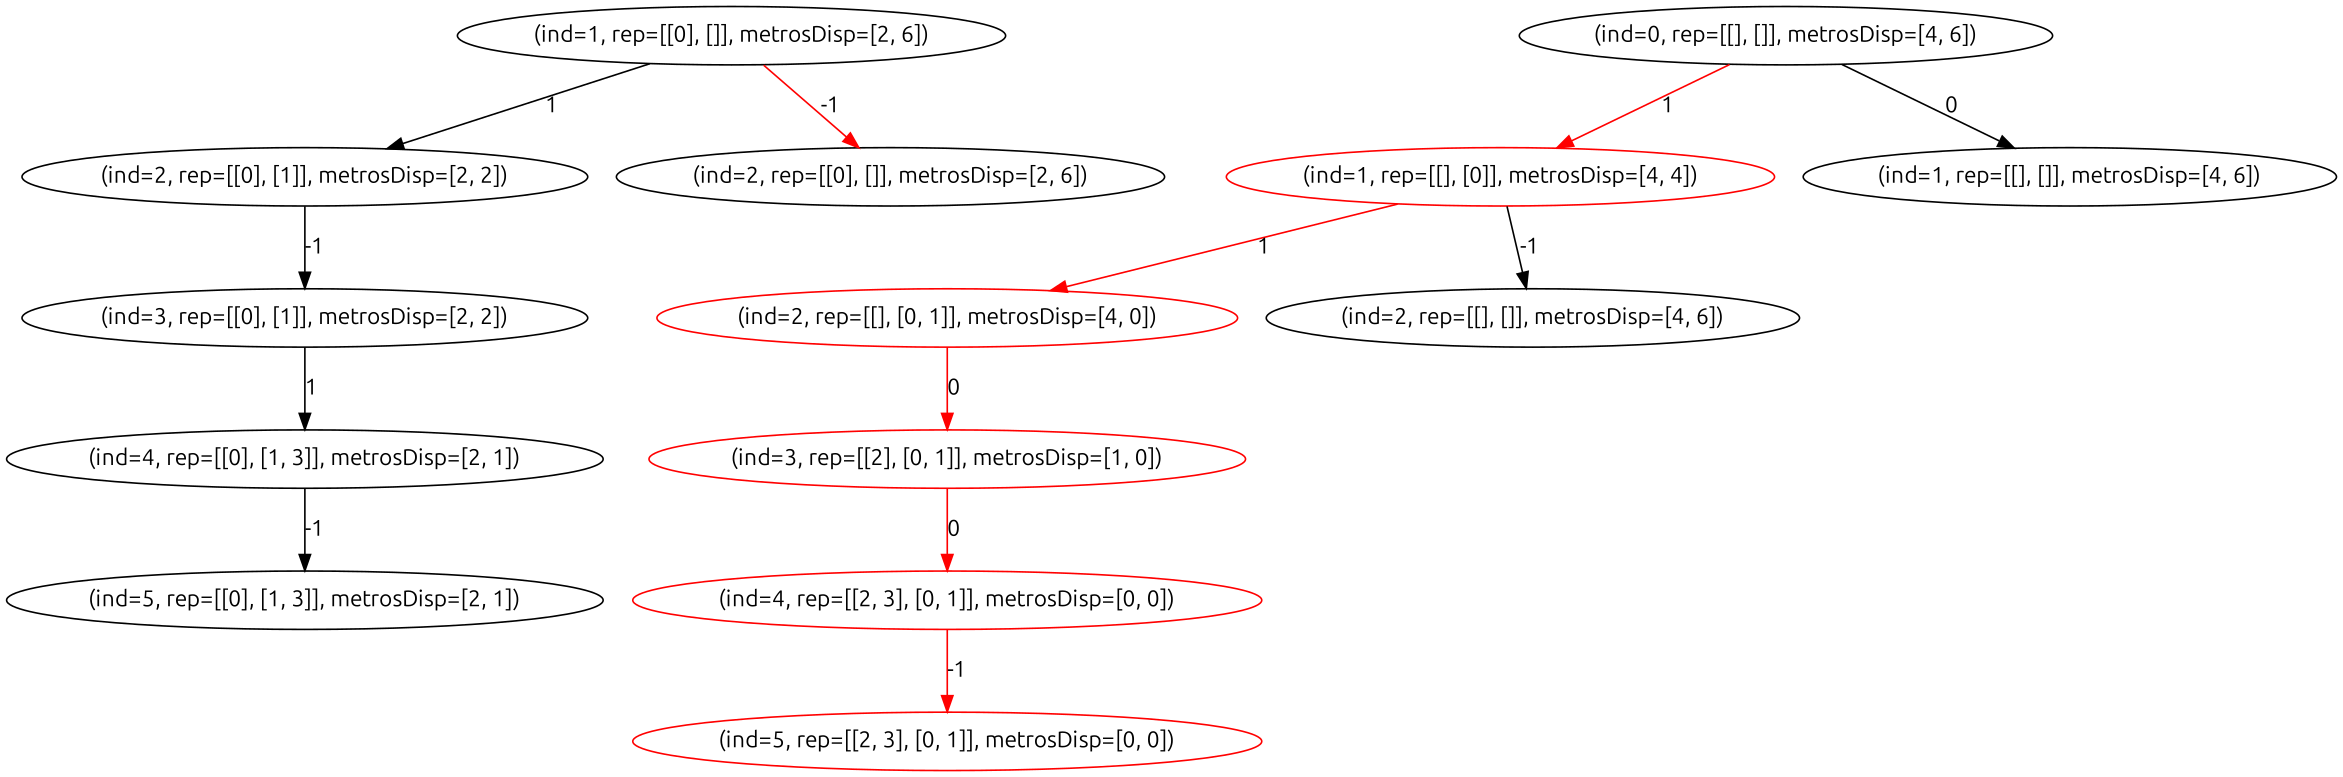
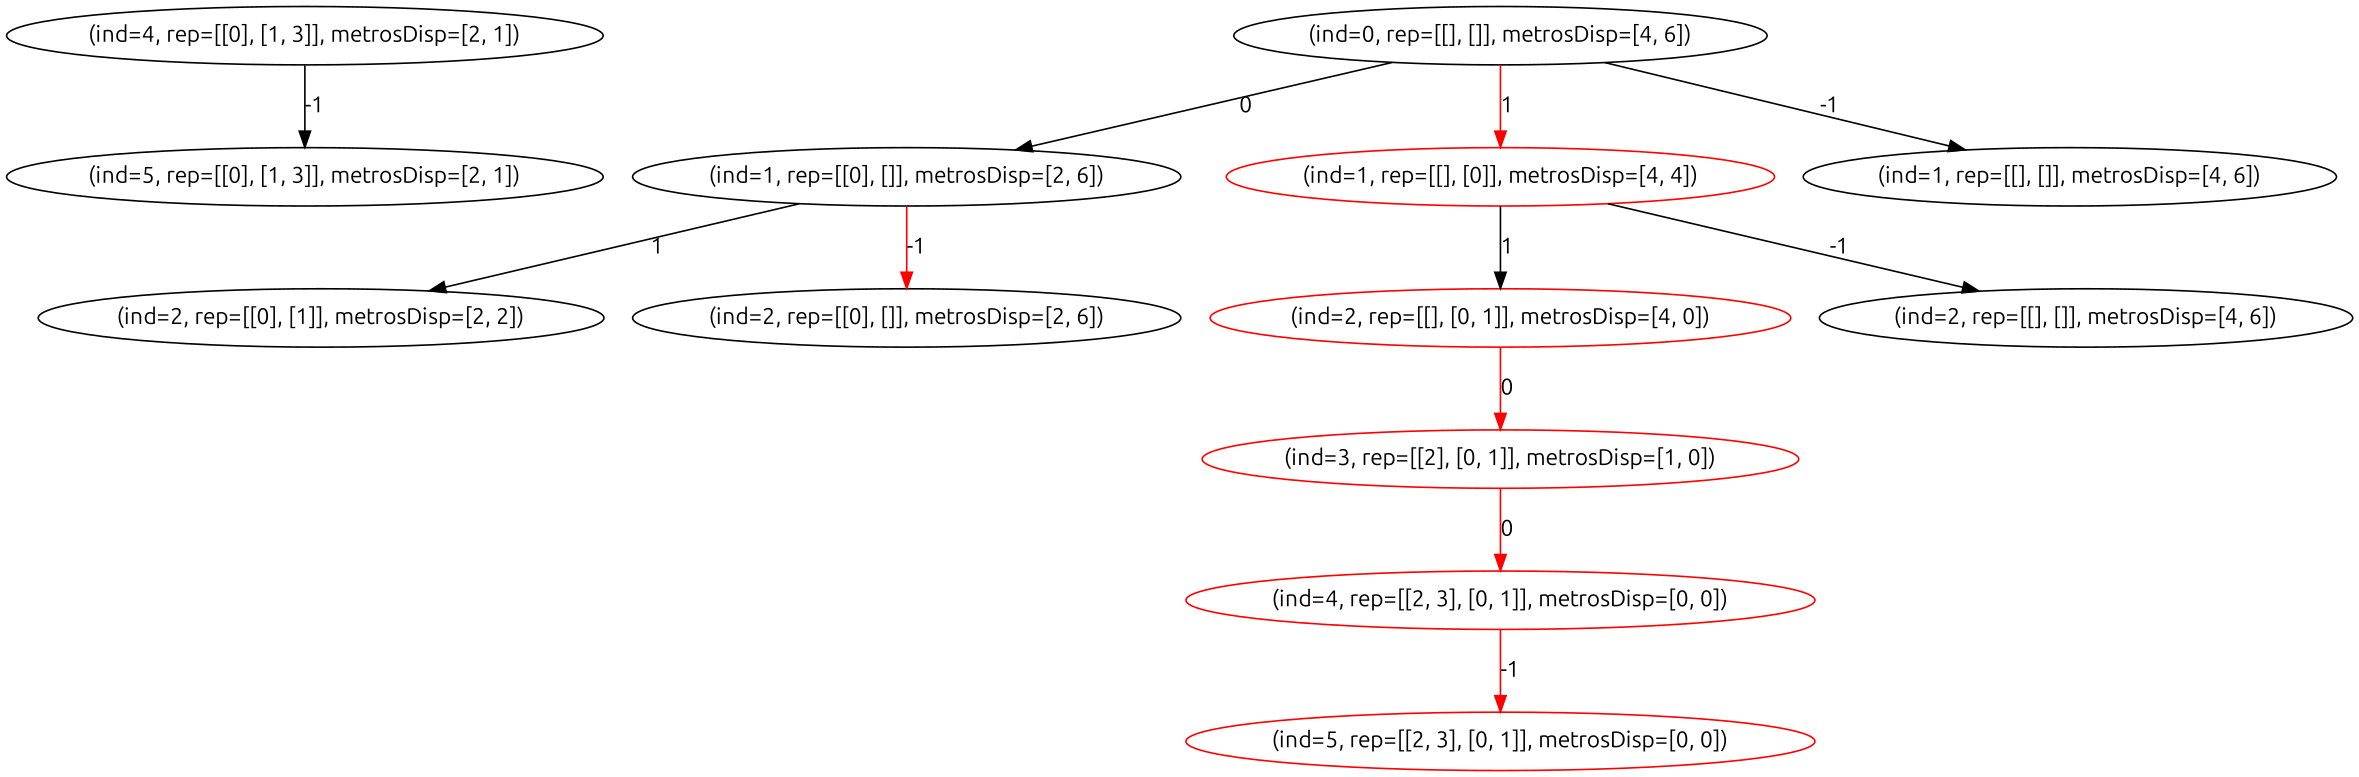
edge "(ind=0, rep=[[], []], metrosDisp=[4, 6])" -> "(ind=1, rep=[[0], []], metrosDisp=[2, 6])": added, label "0"
edge "(ind=0, rep=[[], []], metrosDisp=[4, 6])" -> "(ind=1, rep=[[], []], metrosDisp=[4, 6])": label "0" -> "-1"
edge "(ind=1, rep=[[], [0]], metrosDisp=[4, 4])" -> "(ind=2, rep=[[], [0, 1]], metrosDisp=[4, 0])": color red -> black
node "(ind=3, rep=[[0], [1]], metrosDisp=[2, 2])": removed
